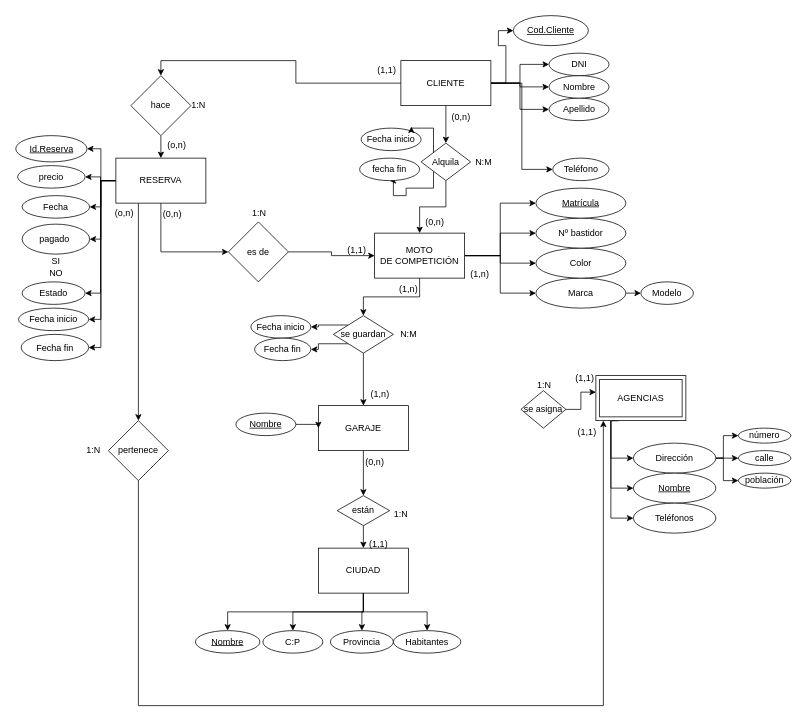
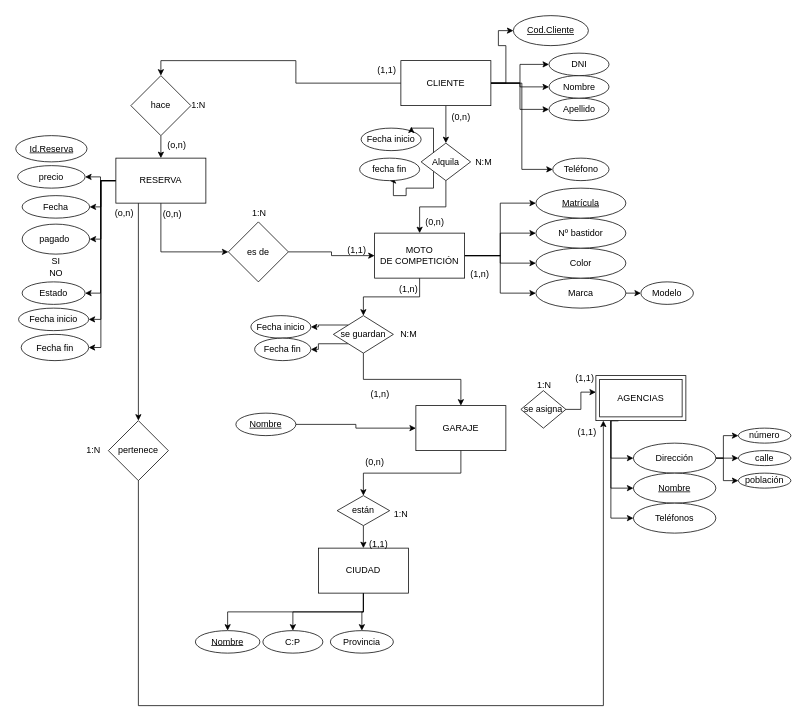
edge "RESERVA" -> "Id.Reserva": removed
node "GARAJE": moved (363, 428) -> (461, 428)
edge "CIUDAD" -> "Habitantes": removed
node "Habitantes": removed
